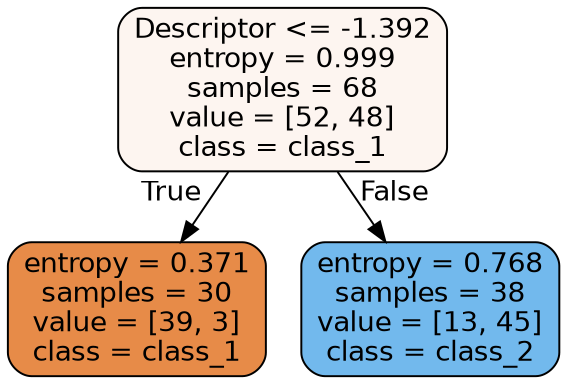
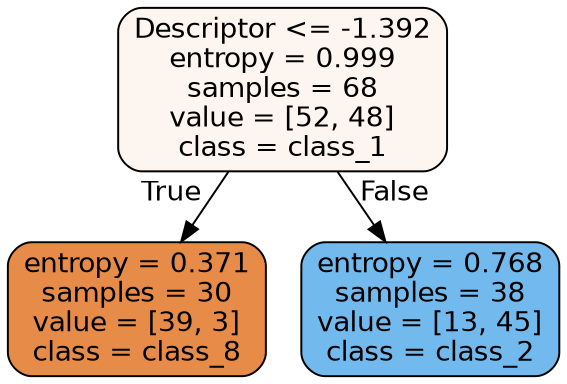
node "entropy = 0.371 samples = 30 value = [39, 3] class = class_1": label "entropy = 0.371 samples = 30 value = [39, 3] class = class_1" -> "entropy = 0.371 samples = 30 value = [39, 3] class = class_8"
